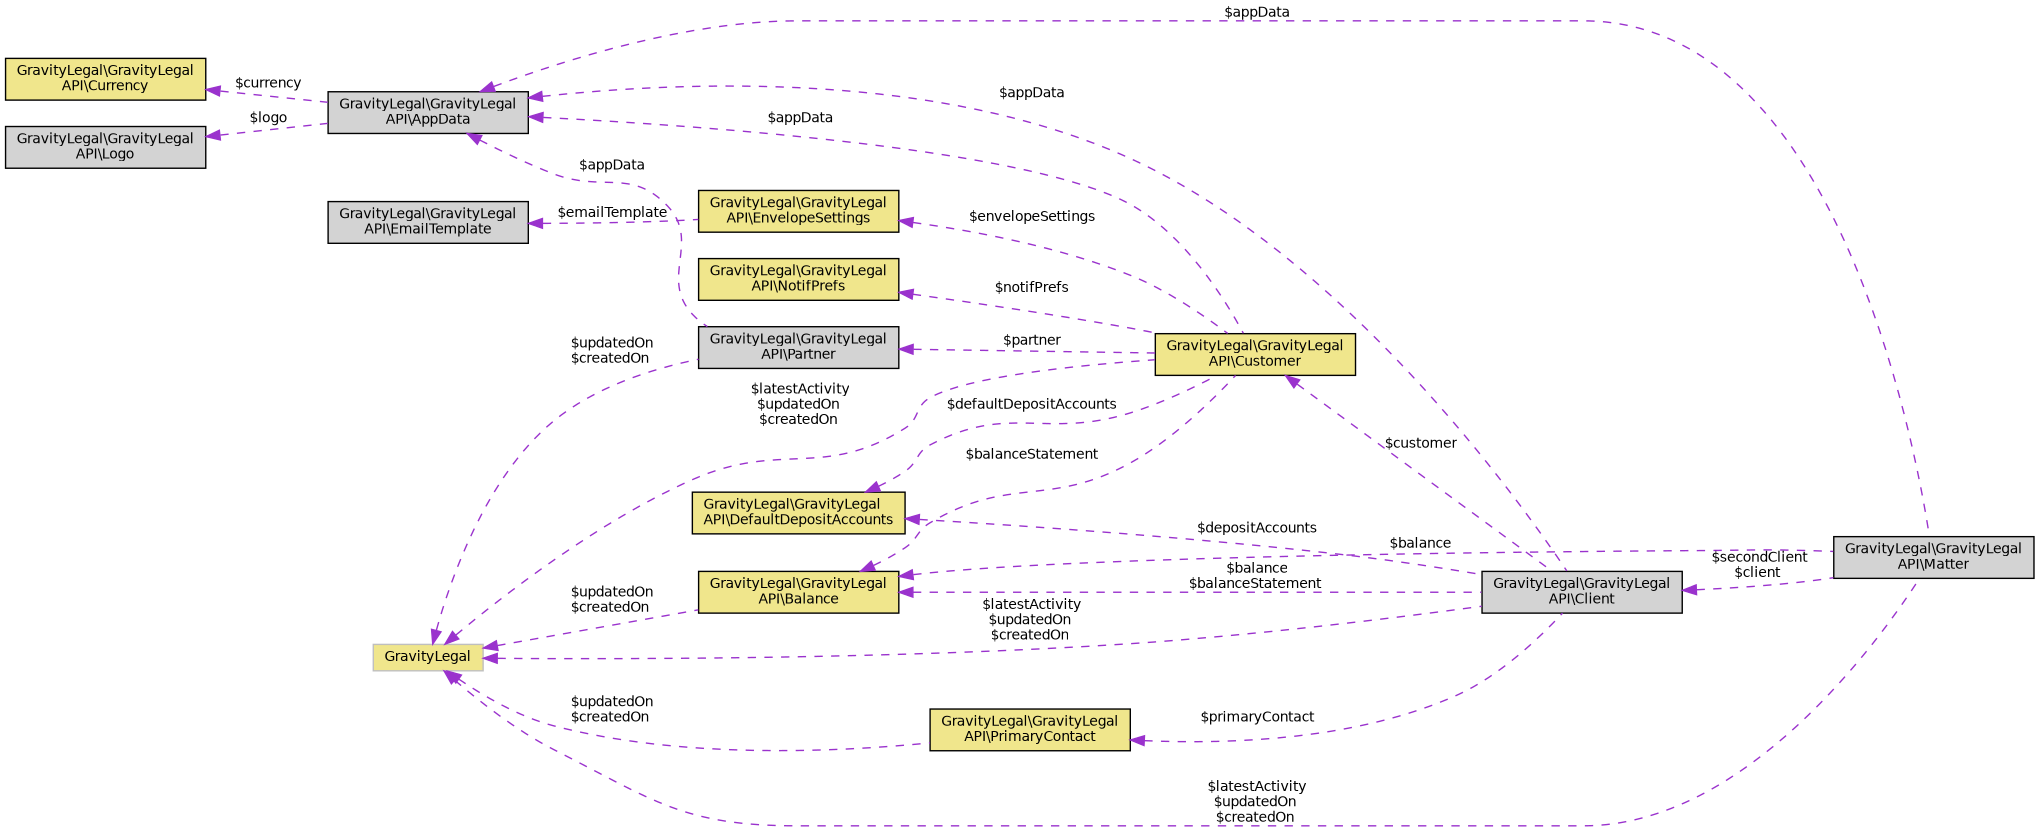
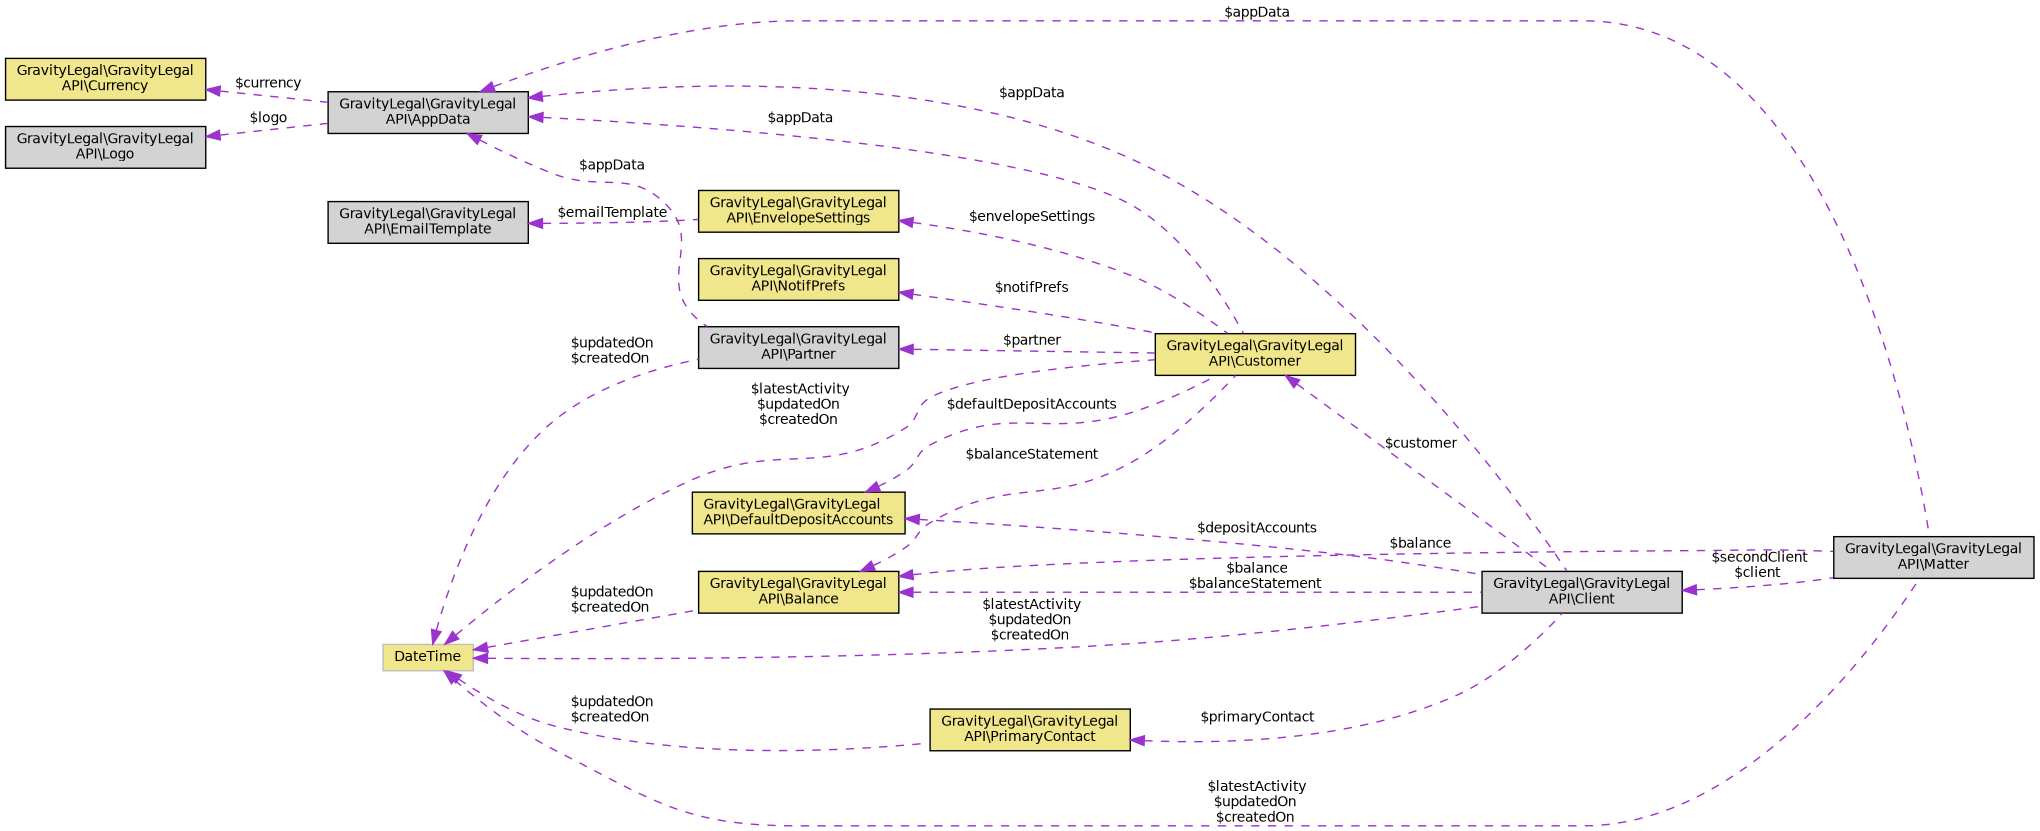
node "GravityLegal": label "GravityLegal" -> "DateTime"
